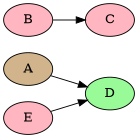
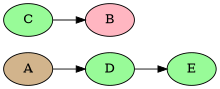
edge "B" -> "C": reversed
node "C": fillcolor lightpink -> palegreen
edge "E" -> "D": reversed
node "E": fillcolor lightpink -> palegreen
